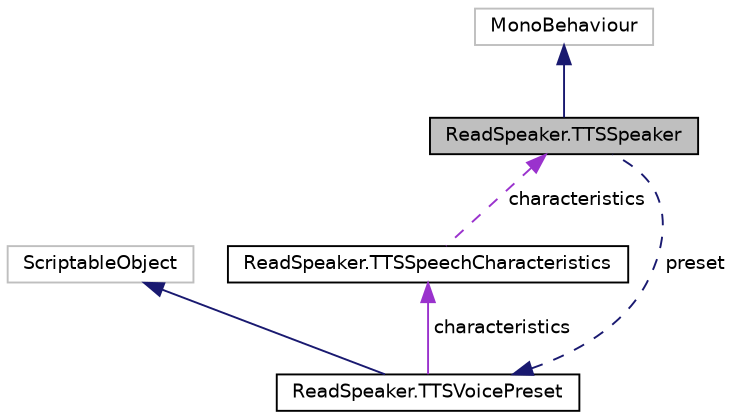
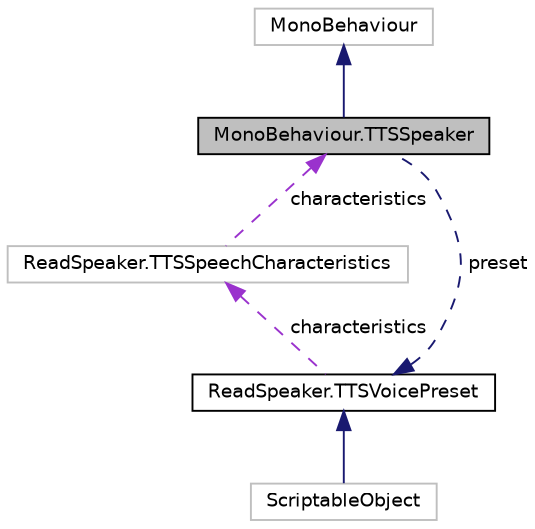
node "ReadSpeaker.TTSSpeaker": label "ReadSpeaker.TTSSpeaker" -> "MonoBehaviour.TTSSpeaker"
node "ReadSpeaker.TTSSpeechCharacteristics": color black -> grey75
edge "ReadSpeaker.TTSVoicePreset" -> "ScriptableObject": reversed
edge "ReadSpeaker.TTSVoicePreset" -> "ReadSpeaker.TTSSpeechCharacteristics": style solid -> dashed
